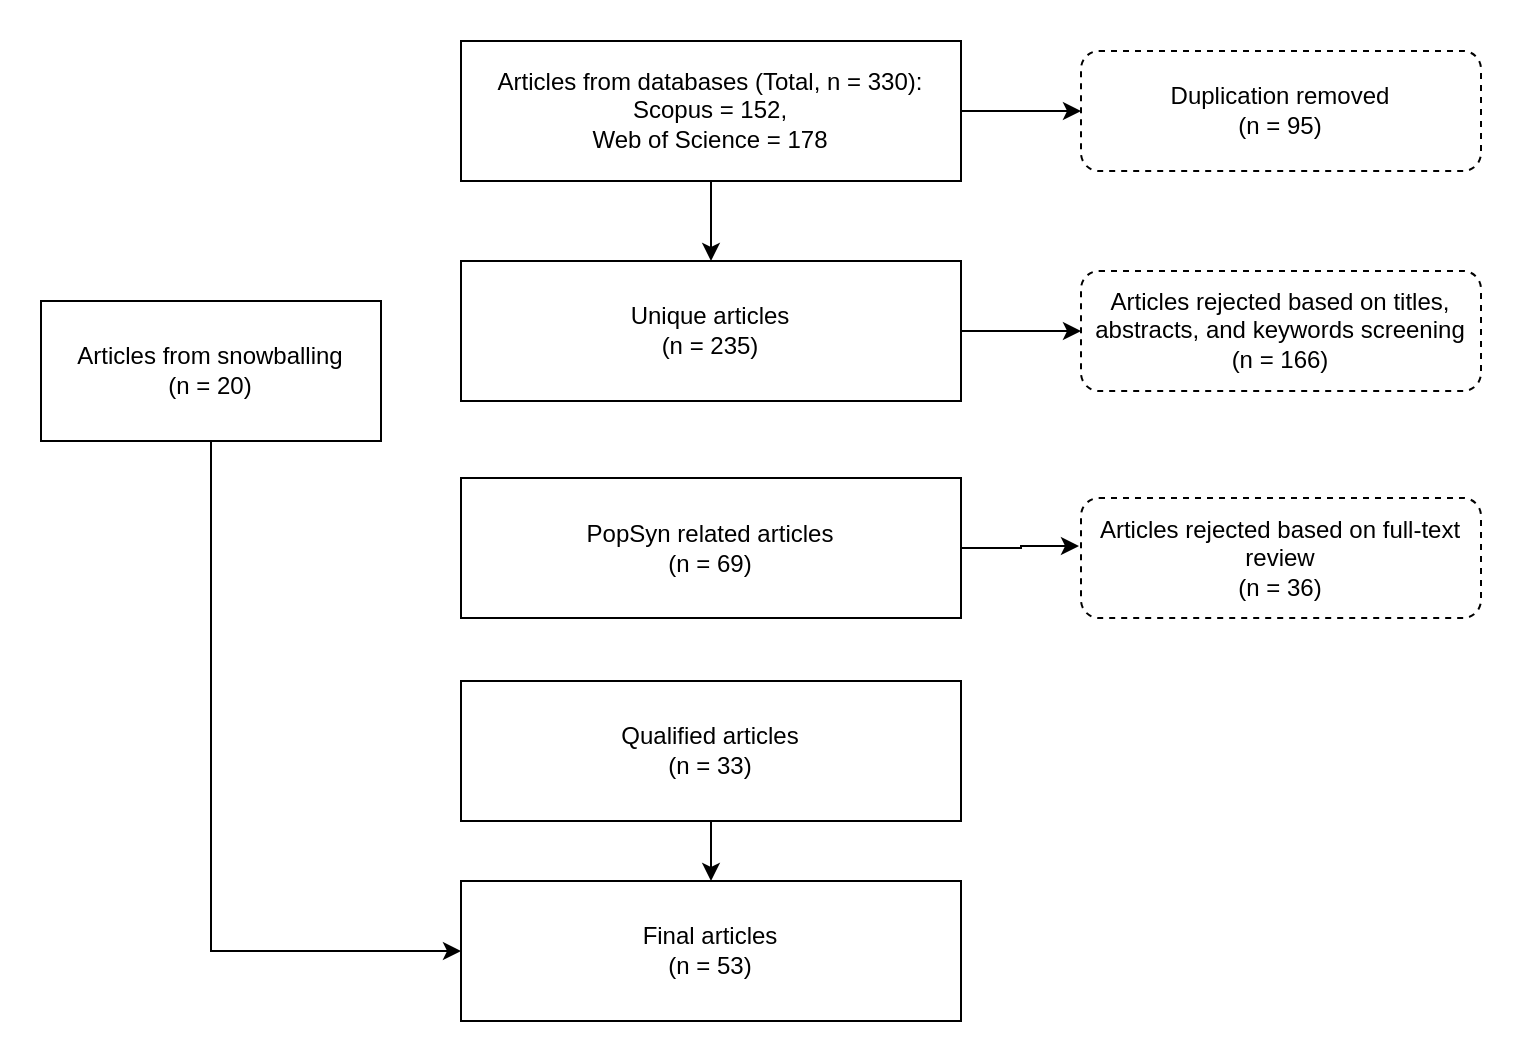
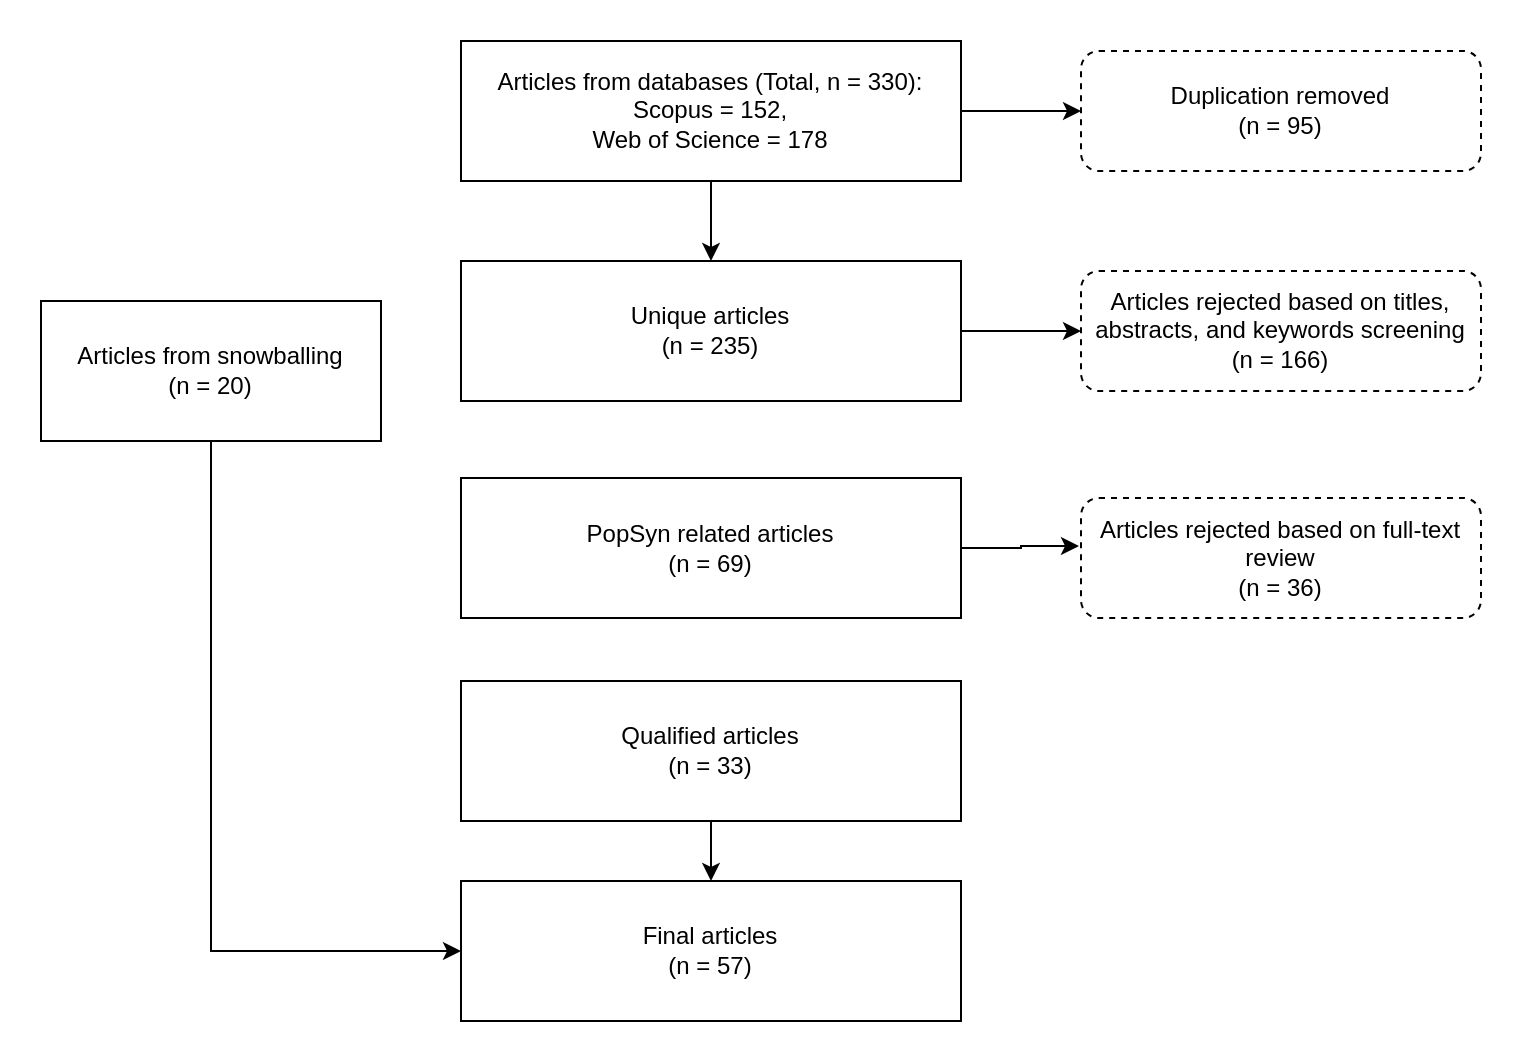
node "Final articles (n = 53)": label "Final articles (n = 53)" -> "Final articles (n = 57)"
